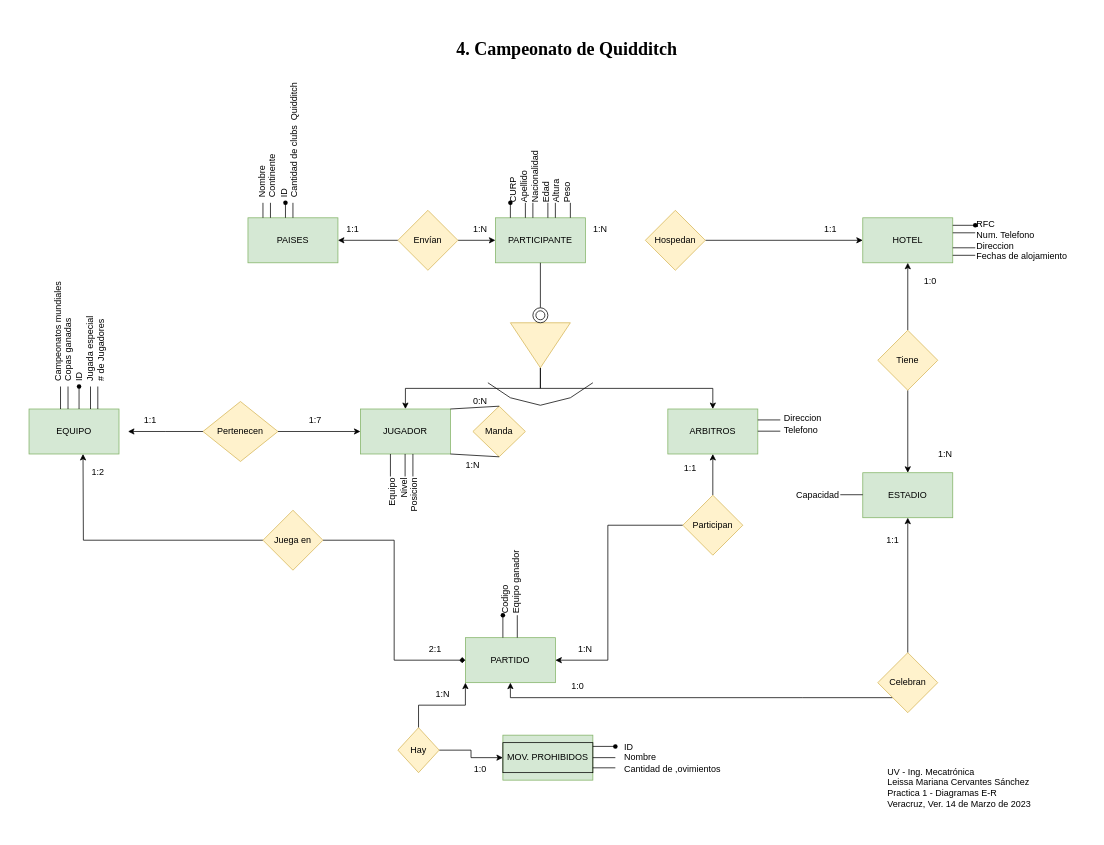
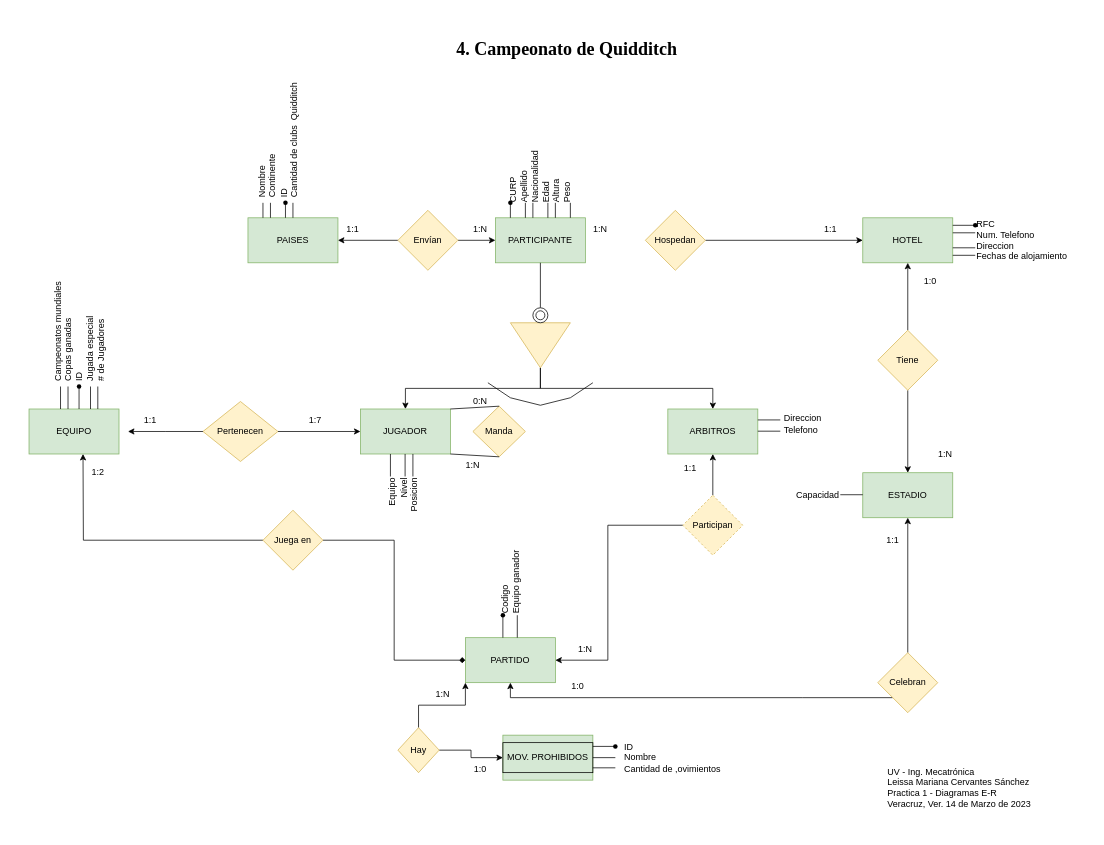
node "Participan": style solid -> dashed
node "2:1": removed
